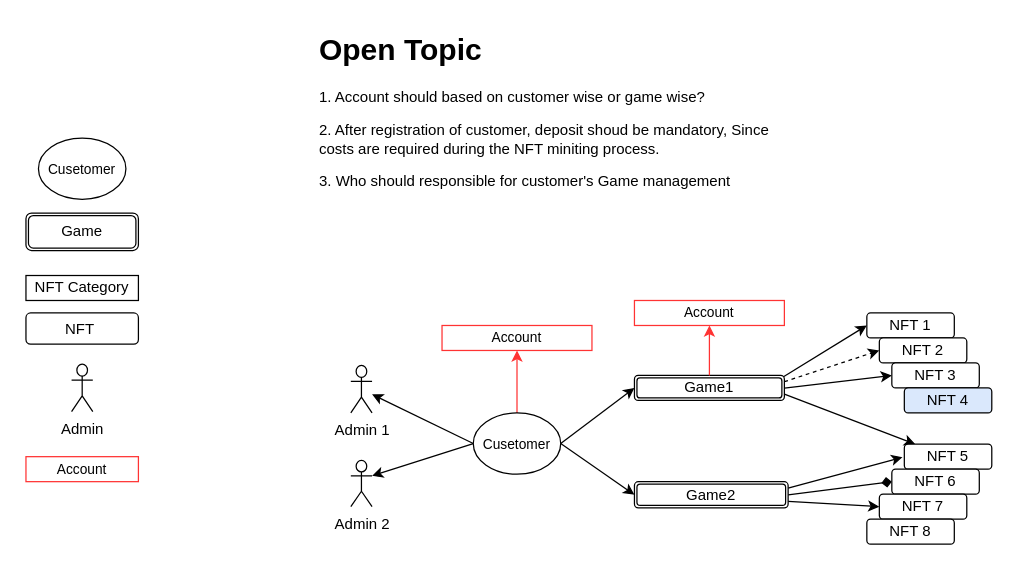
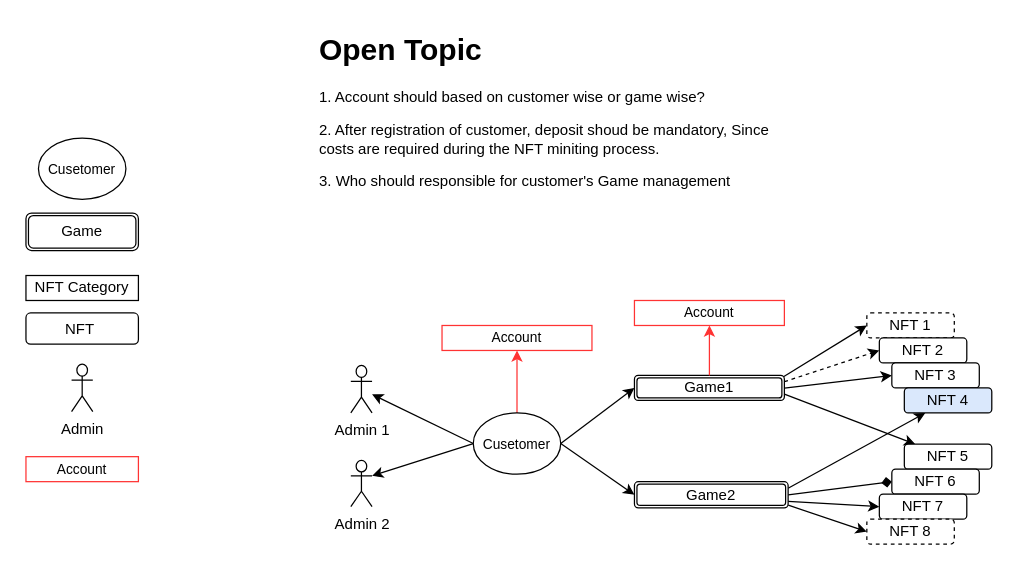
node "NFT 1": style solid -> dashed
edge "Game2" -> "NFT 5": now "Game2" -> "NFT 4"
edge "Game2" -> "NFT 8": added
node "NFT 8": style solid -> dashed
